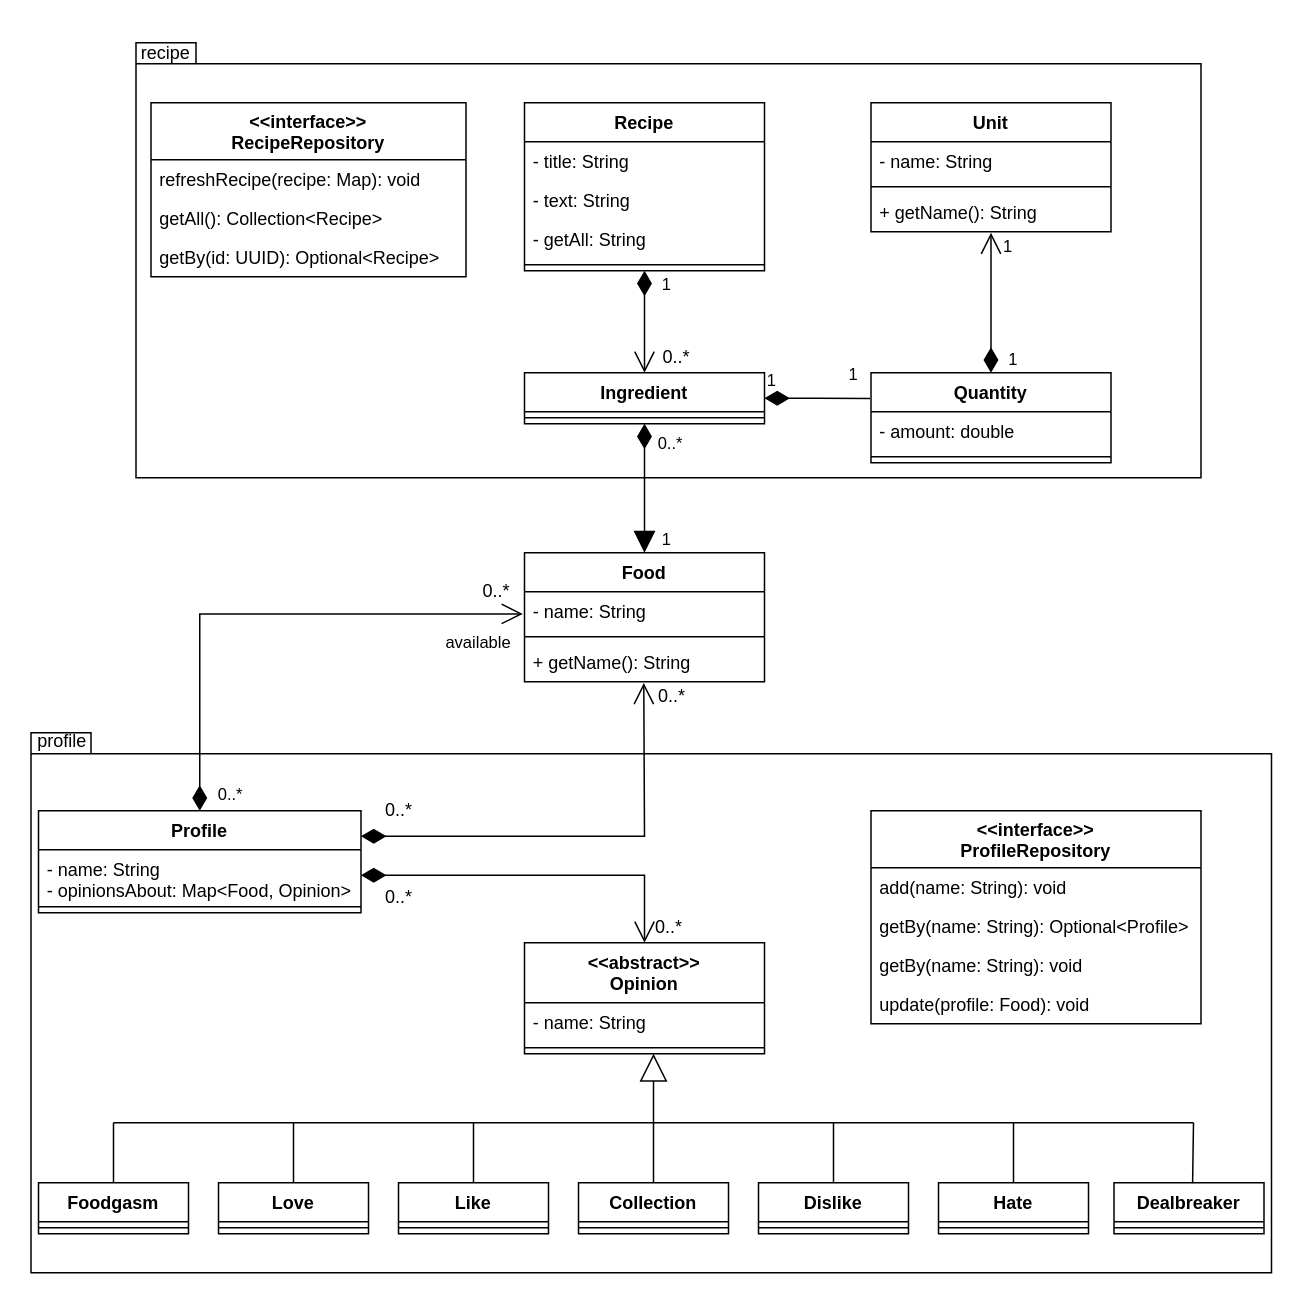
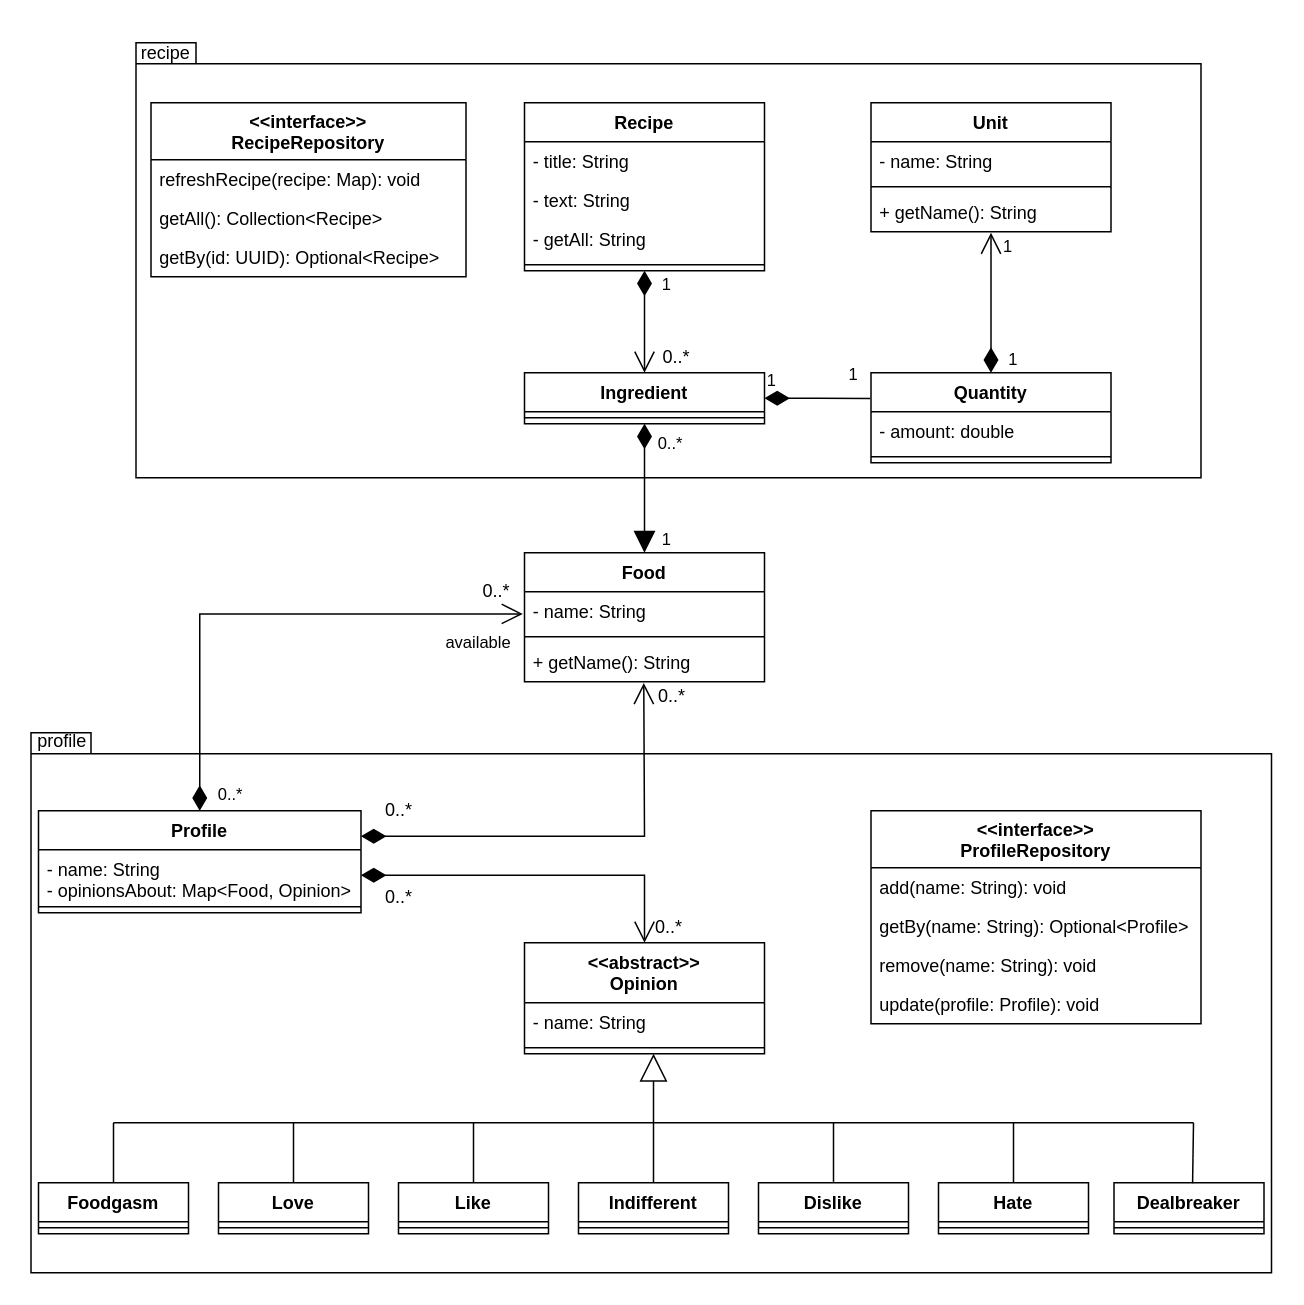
node "getBy(name: String): void": label "getBy(name: String): void" -> "remove(name: String): void"
node "update(profile: Food): void": label "update(profile: Food): void" -> "update(profile: Profile): void"
node "Collection": label "Collection" -> "Indifferent"
